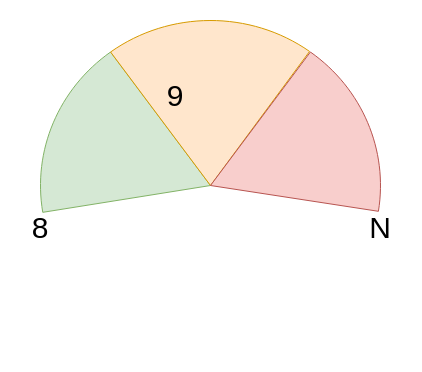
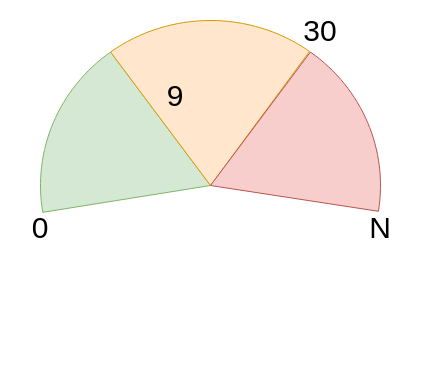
node "30": added
node "8": label "8" -> "0"
